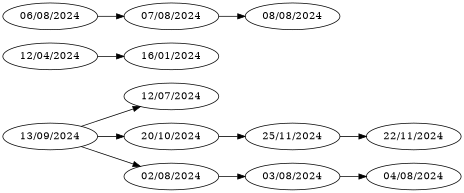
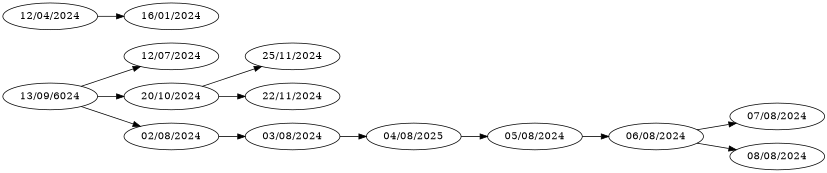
edge "07/08/2024" -> "08/08/2024": now "06/08/2024" -> "08/08/2024"
node "13/09/2024": label "13/09/2024" -> "13/09/6024"
edge "25/11/2024" -> "22/11/2024": now "20/10/2024" -> "22/11/2024"
node "05/08/2024": added
node "04/08/2024": label "04/08/2024" -> "04/08/2025"
